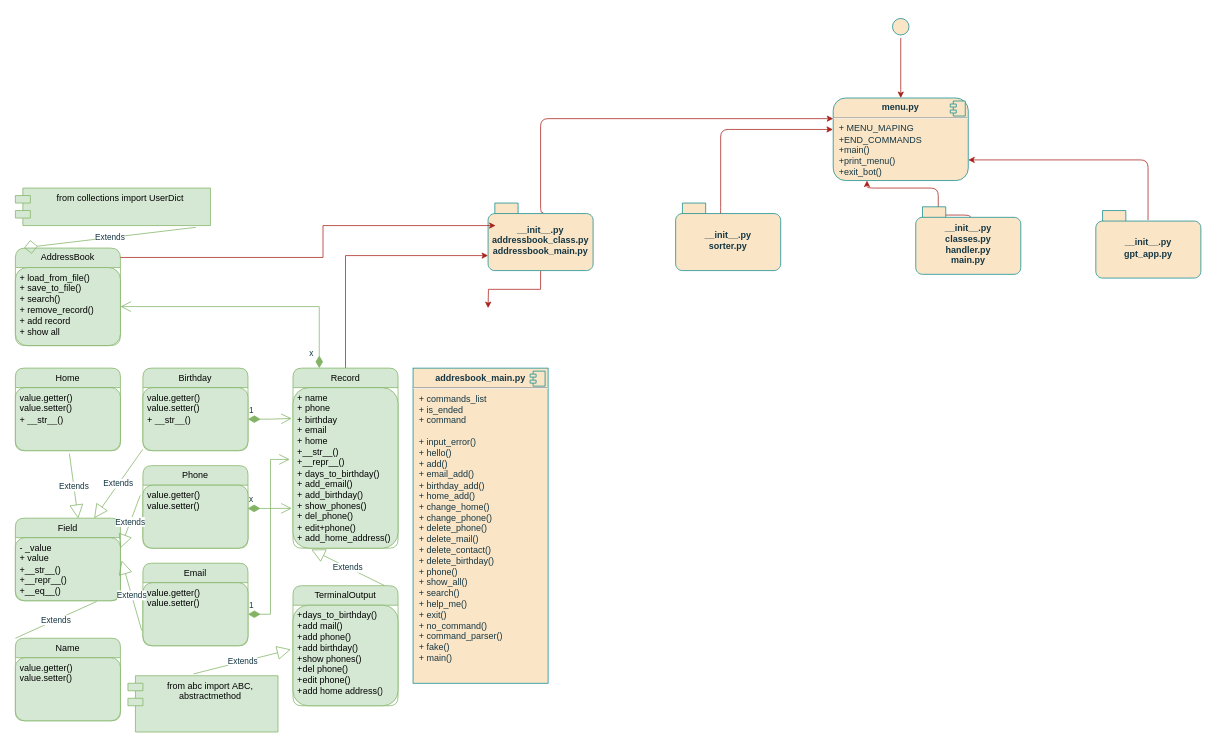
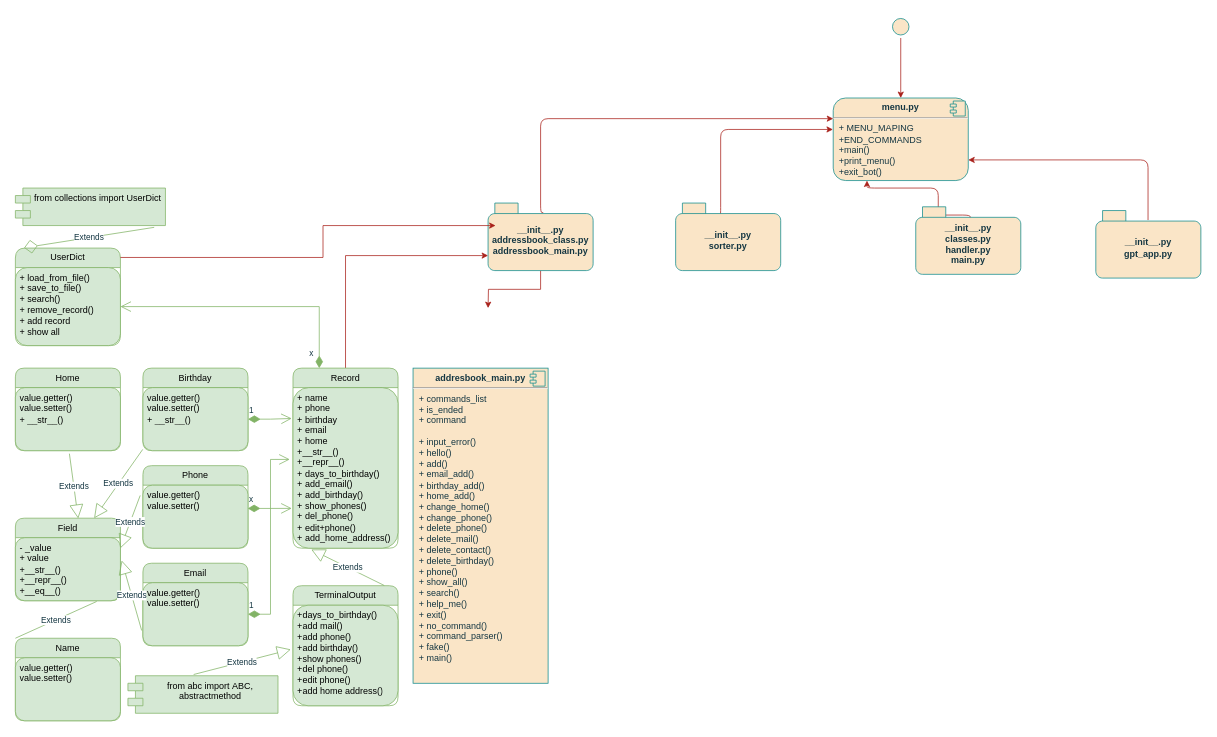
node "from collections import UserDict": size 195x38 -> 150x38
node "AddressBook": label "AddressBook" -> "UserDict"
node "from abc import ABC, abstractmethod": size 150x56 -> 150x38
